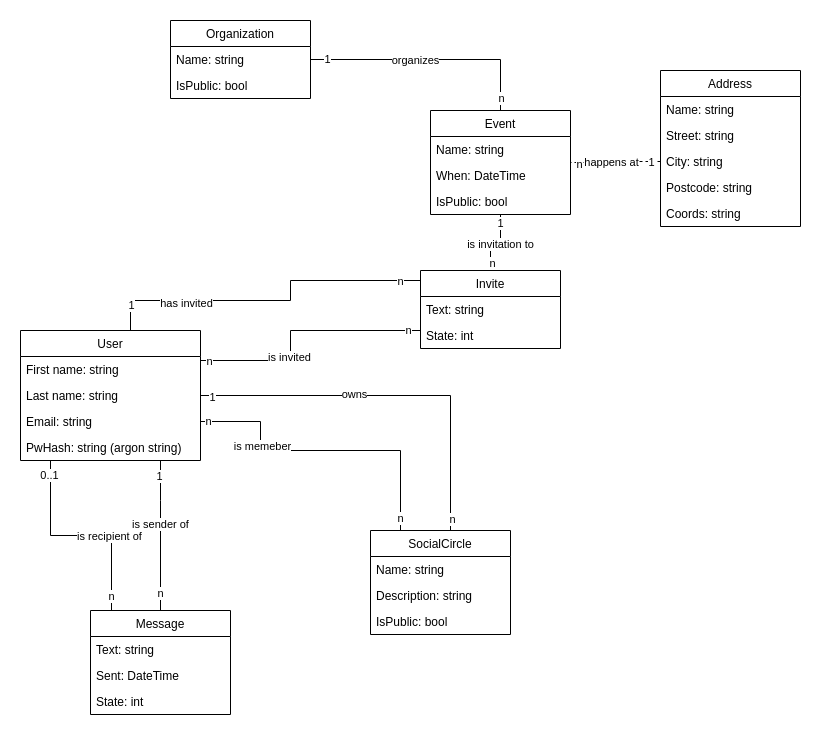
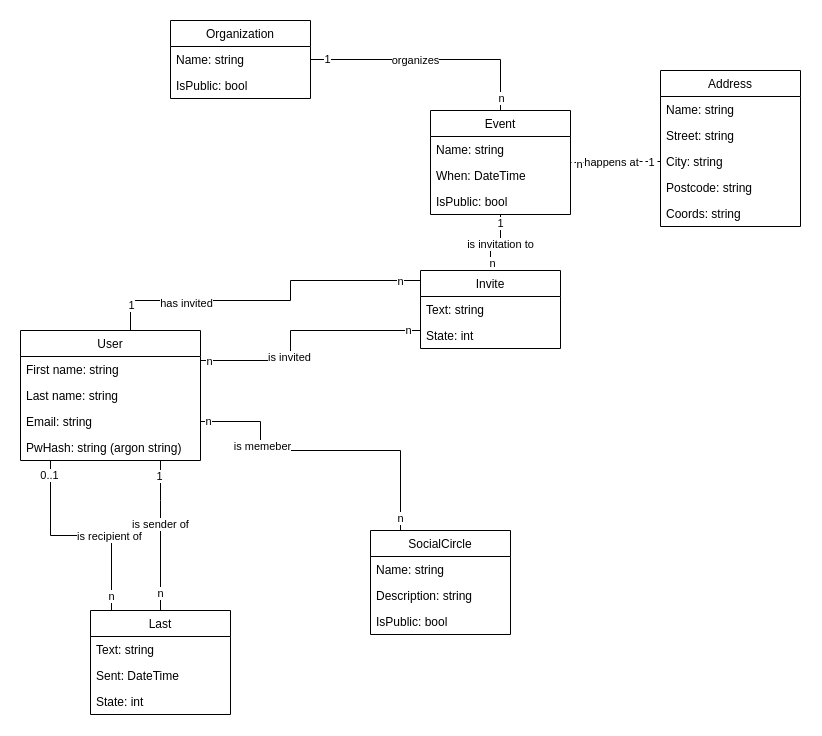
edge "Last name: string" -- "SocialCircle": removed, labels "1", "owns", "n"
node "Message": label "Message" -> "Last"
